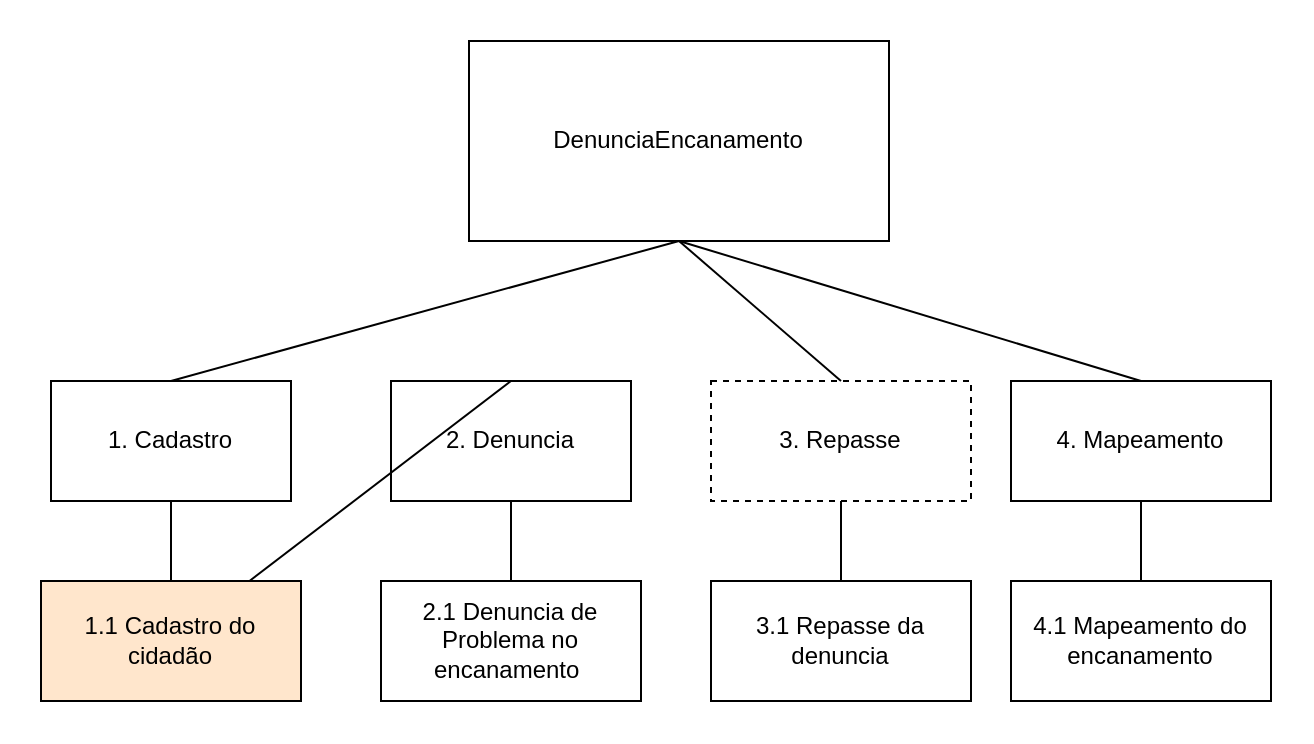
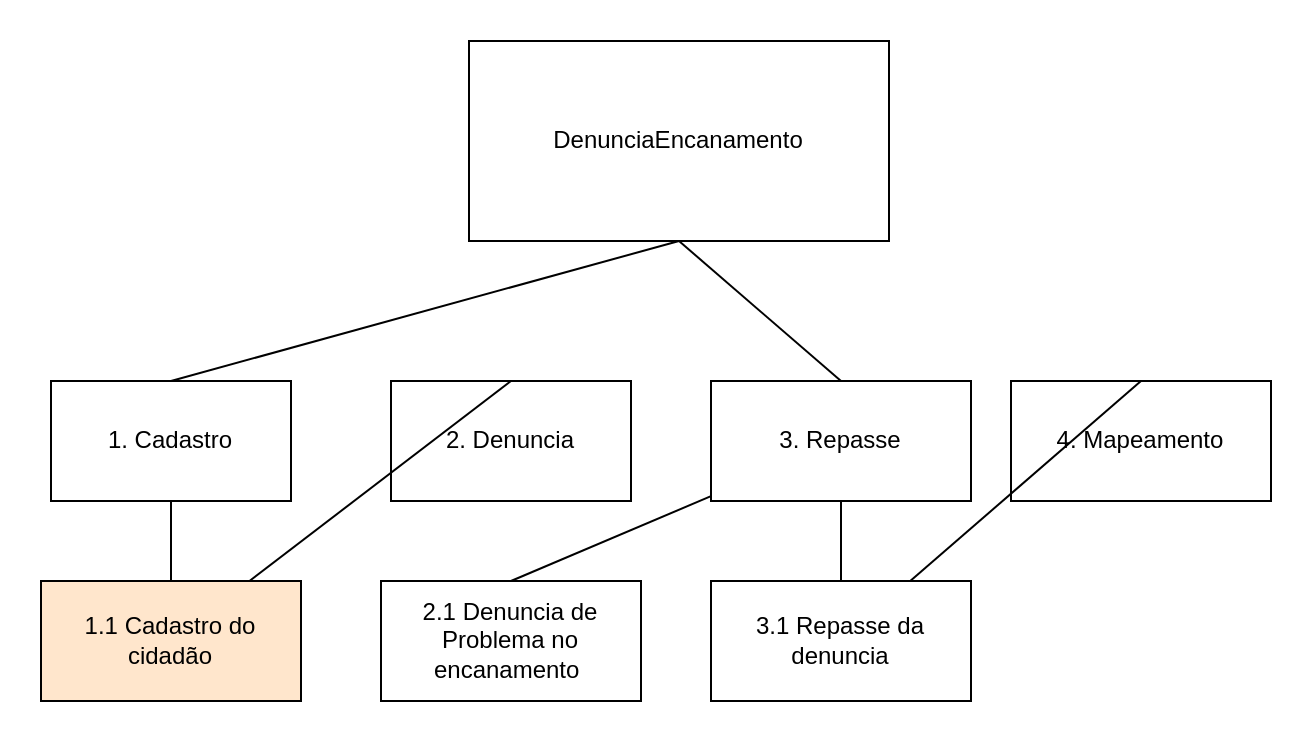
edge "DenunciaEncanamento" -- "4. Mapeamento": now "3.1 Repasse da denuncia" -- "4. Mapeamento"
node "3. Repasse": style dashed -> solid
edge "2. Denuncia" -- "2.1 Denuncia de Problema no encanamento": now "3. Repasse" -- "2.1 Denuncia de Problema no encanamento"
edge "4. Mapeamento" -- "4.1 Mapeamento do encanamento": removed
node "4.1 Mapeamento do encanamento": removed
